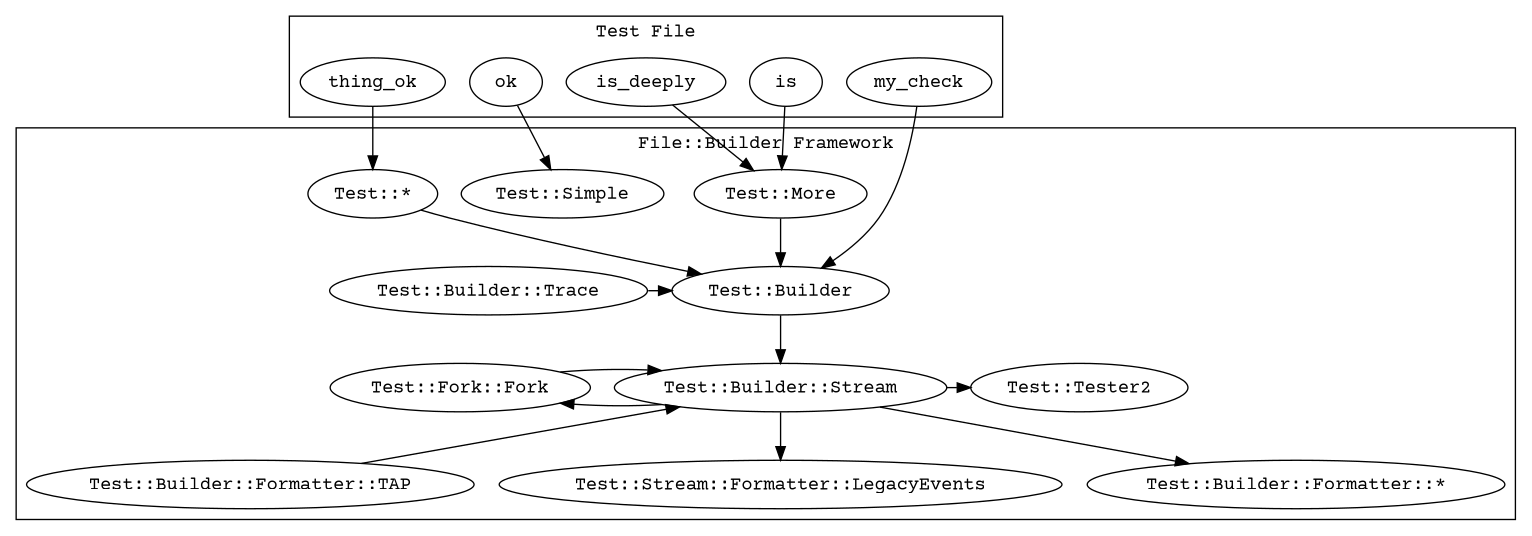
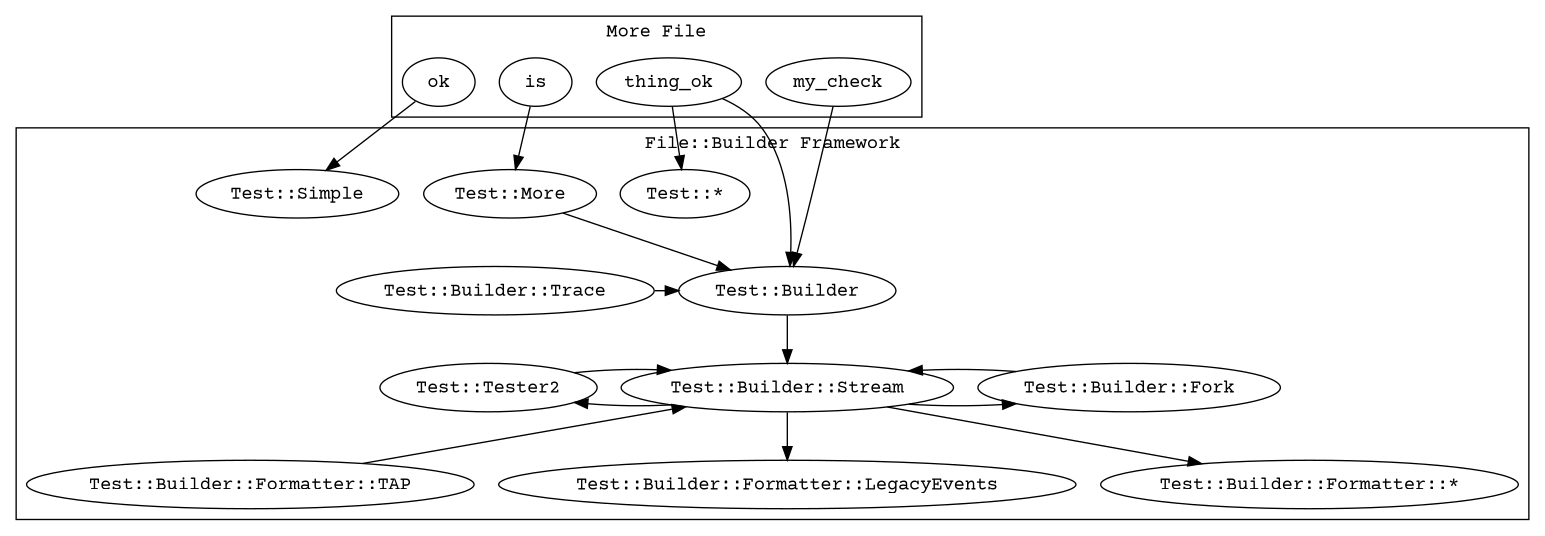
cluster "Test File": label "Test File" -> "More File"
node "is_deeply": removed
edge "Test::*" -> "Test::Builder": now "thing_ok" -> "Test::Builder"
edge "Test::Tester2" -> "Test::Builder::Stream": added
node "Test::Fork::Fork": label "Test::Fork::Fork" -> "Test::Builder::Fork"
node "Test::Stream::Formatter::LegacyEvents": label "Test::Stream::Formatter::LegacyEvents" -> "Test::Builder::Formatter::LegacyEvents"
